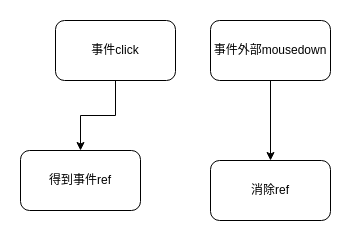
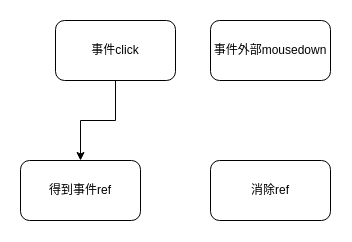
edge "事件外部mousedown" -> "消除ref": removed
node "得到事件ref": moved (81, 181) -> (81, 191)
